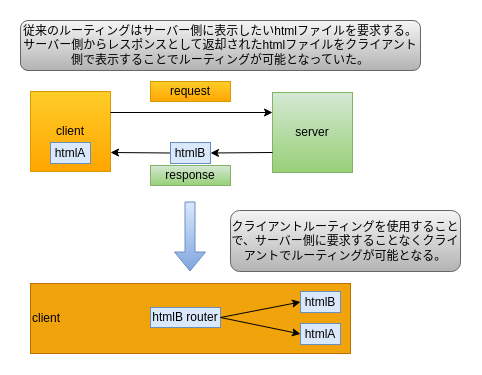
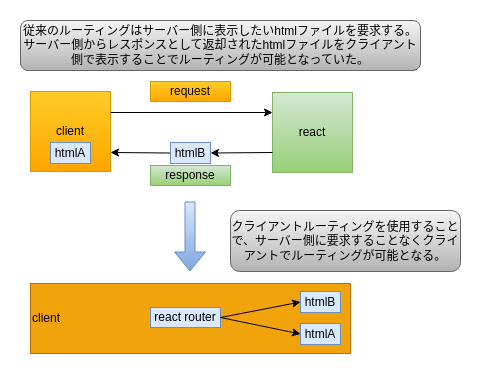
node "server": label "server" -> "react"
node "htmlB router": label "htmlB router" -> "react router"
